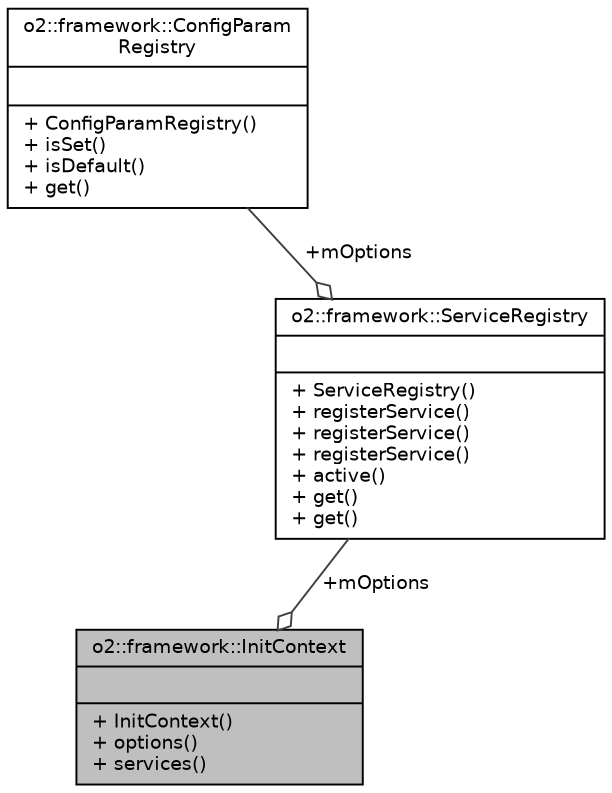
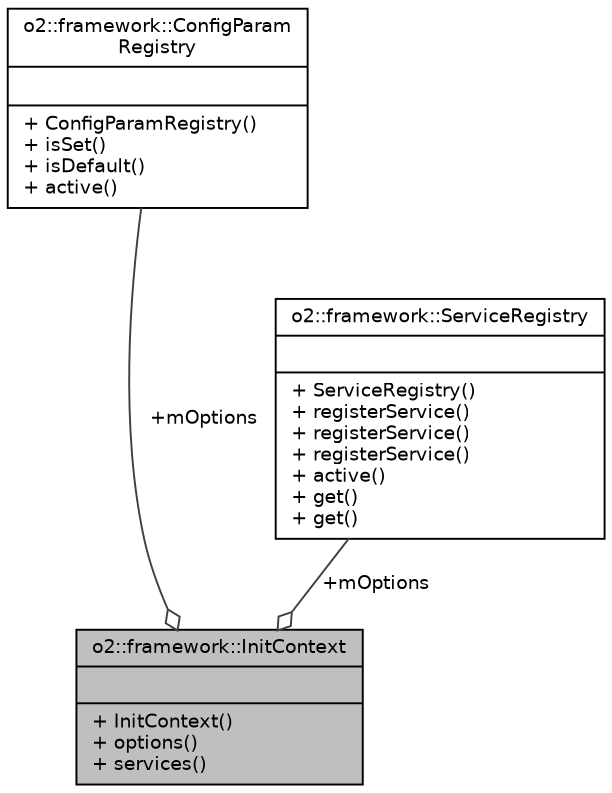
node "o2::framework::ConfigParam": text "+ get()" -> "+ active()"
edge "o2::framework::ConfigParam" -> "o2::framework::ServiceRegistry": now "o2::framework::ConfigParam" -> "o2::framework::InitContext"
